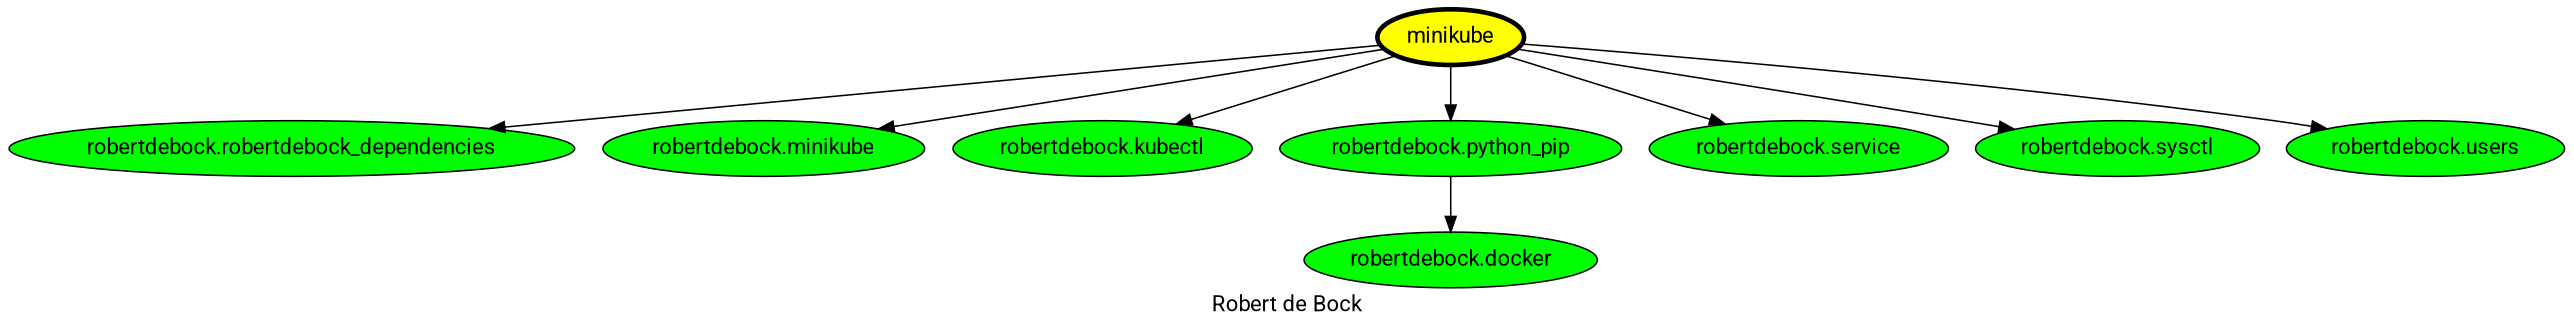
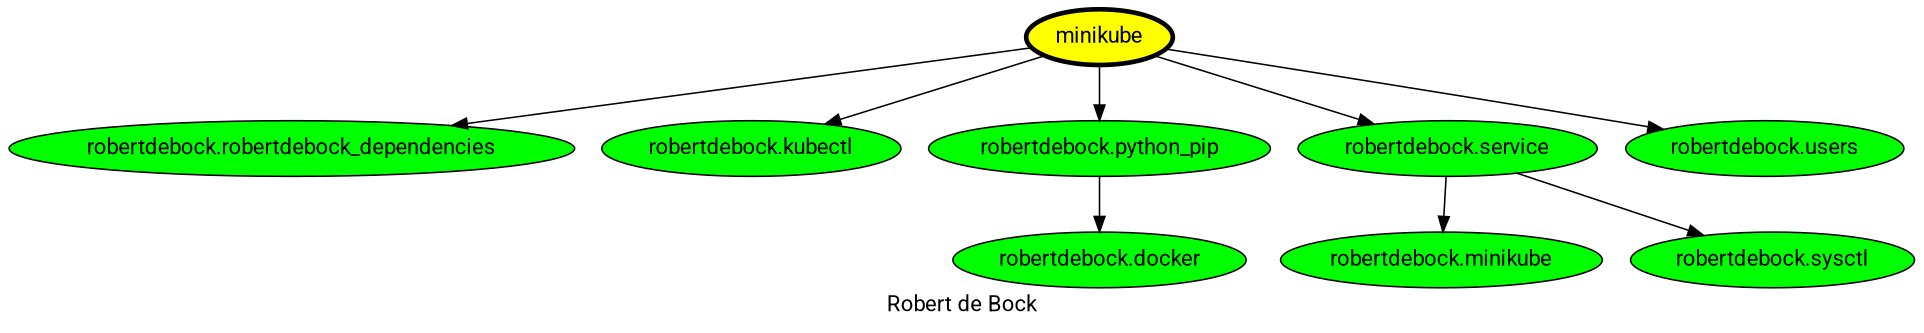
edge "minikube" -> "robertdebock.sysctl": now "robertdebock.service" -> "robertdebock.sysctl"
edge "minikube" -> "robertdebock.minikube": now "robertdebock.service" -> "robertdebock.minikube"
